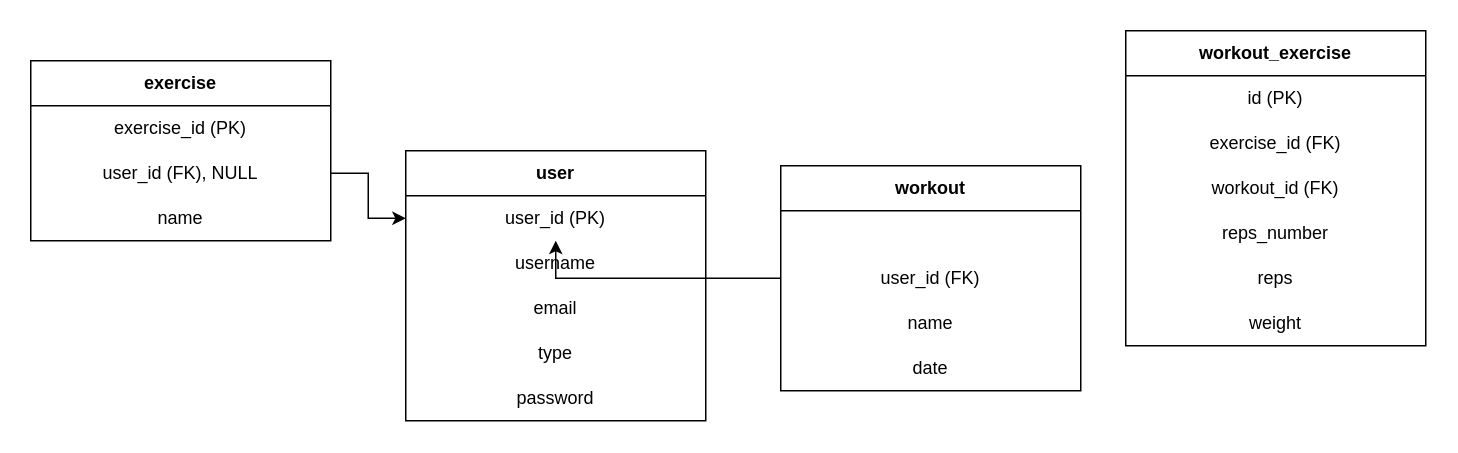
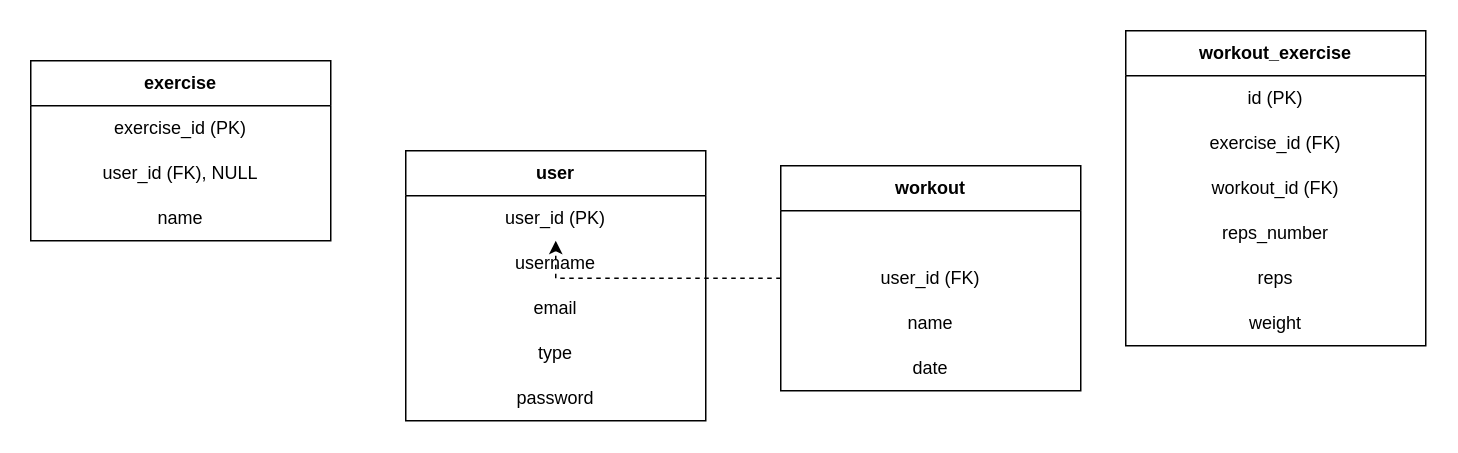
edge "user_id (FK), NULL" -> "user_id (PK)": removed
edge "user_id (FK)" -> "user_id (PK)": style solid -> dashed
